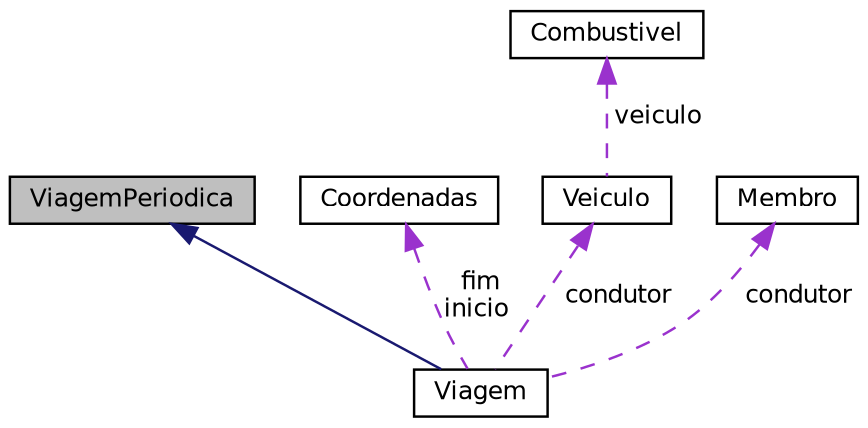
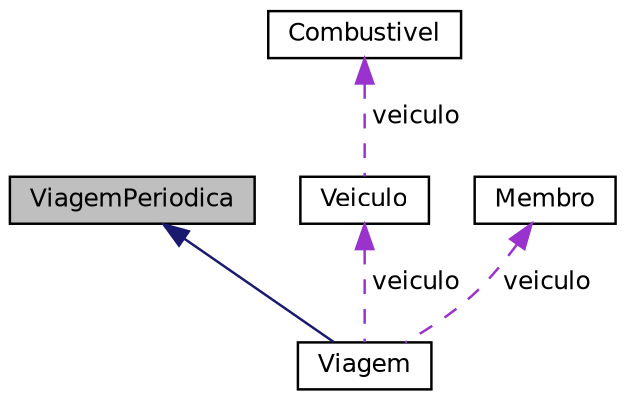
node "Coordenadas": removed
edge "Viagem" -> "Veiculo": label " condutor" -> " veiculo"
edge "Viagem" -> "Membro": label " condutor" -> " veiculo"
